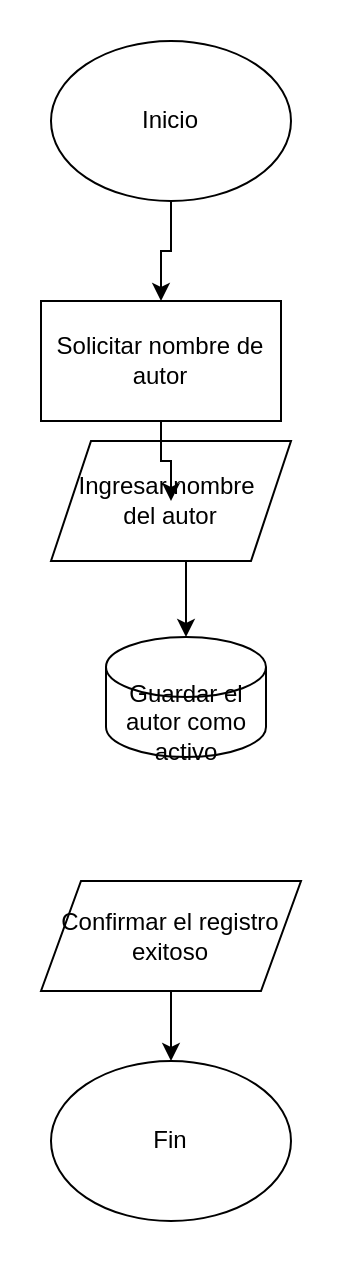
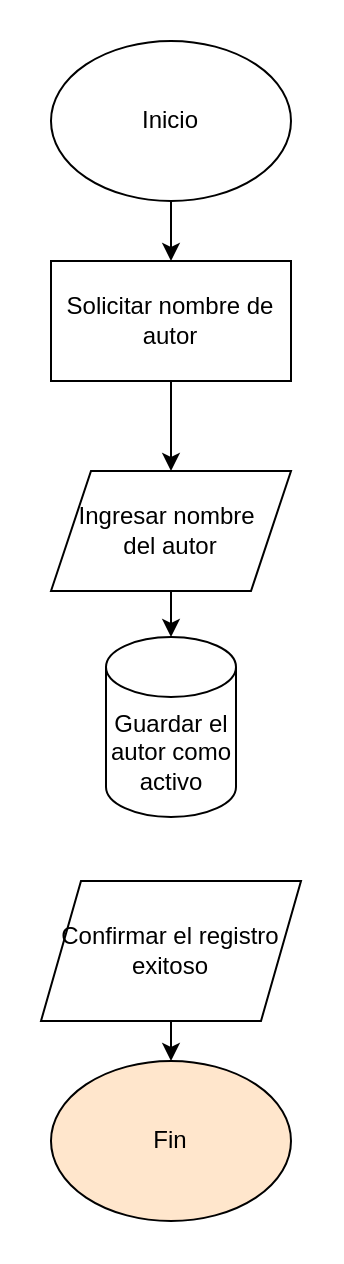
node "Solicitar nombre de autor": moved (161, 361) -> (171, 321)
node "Ingresar nombre del autor": moved (171, 501) -> (171, 531)
node "Guardar el autor como activo": size 160x120 -> 130x180
node "Confirmar el registro exitoso": size 260x110 -> 260x140
node "Fin": fillcolor #ffffff -> #ffe6cc
